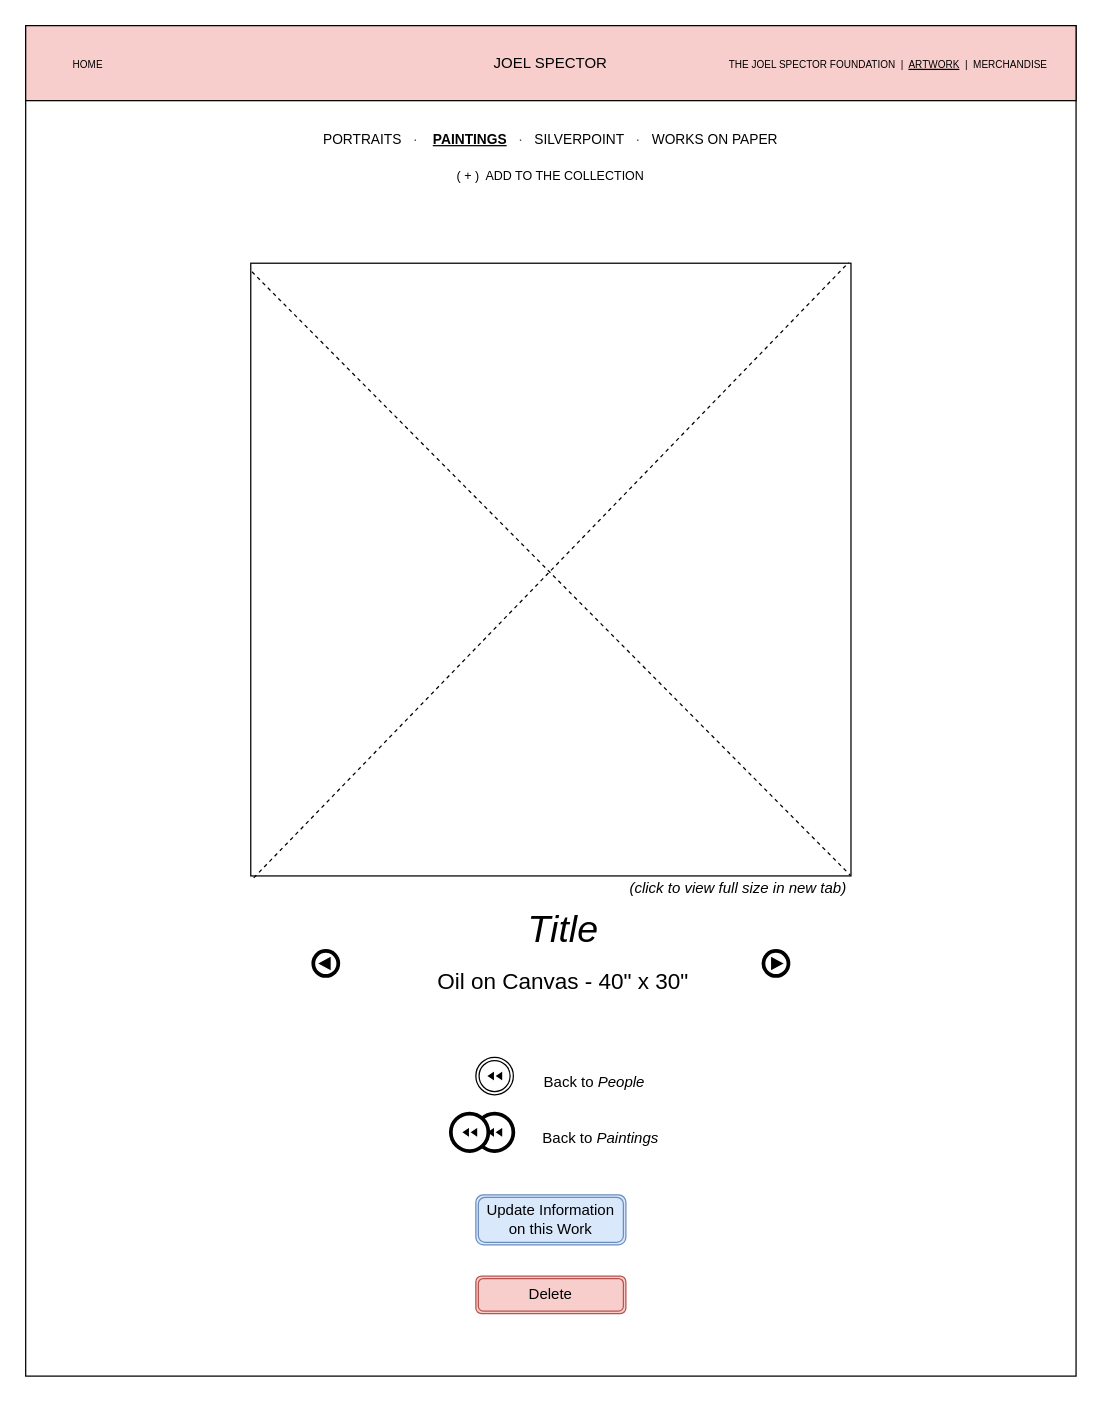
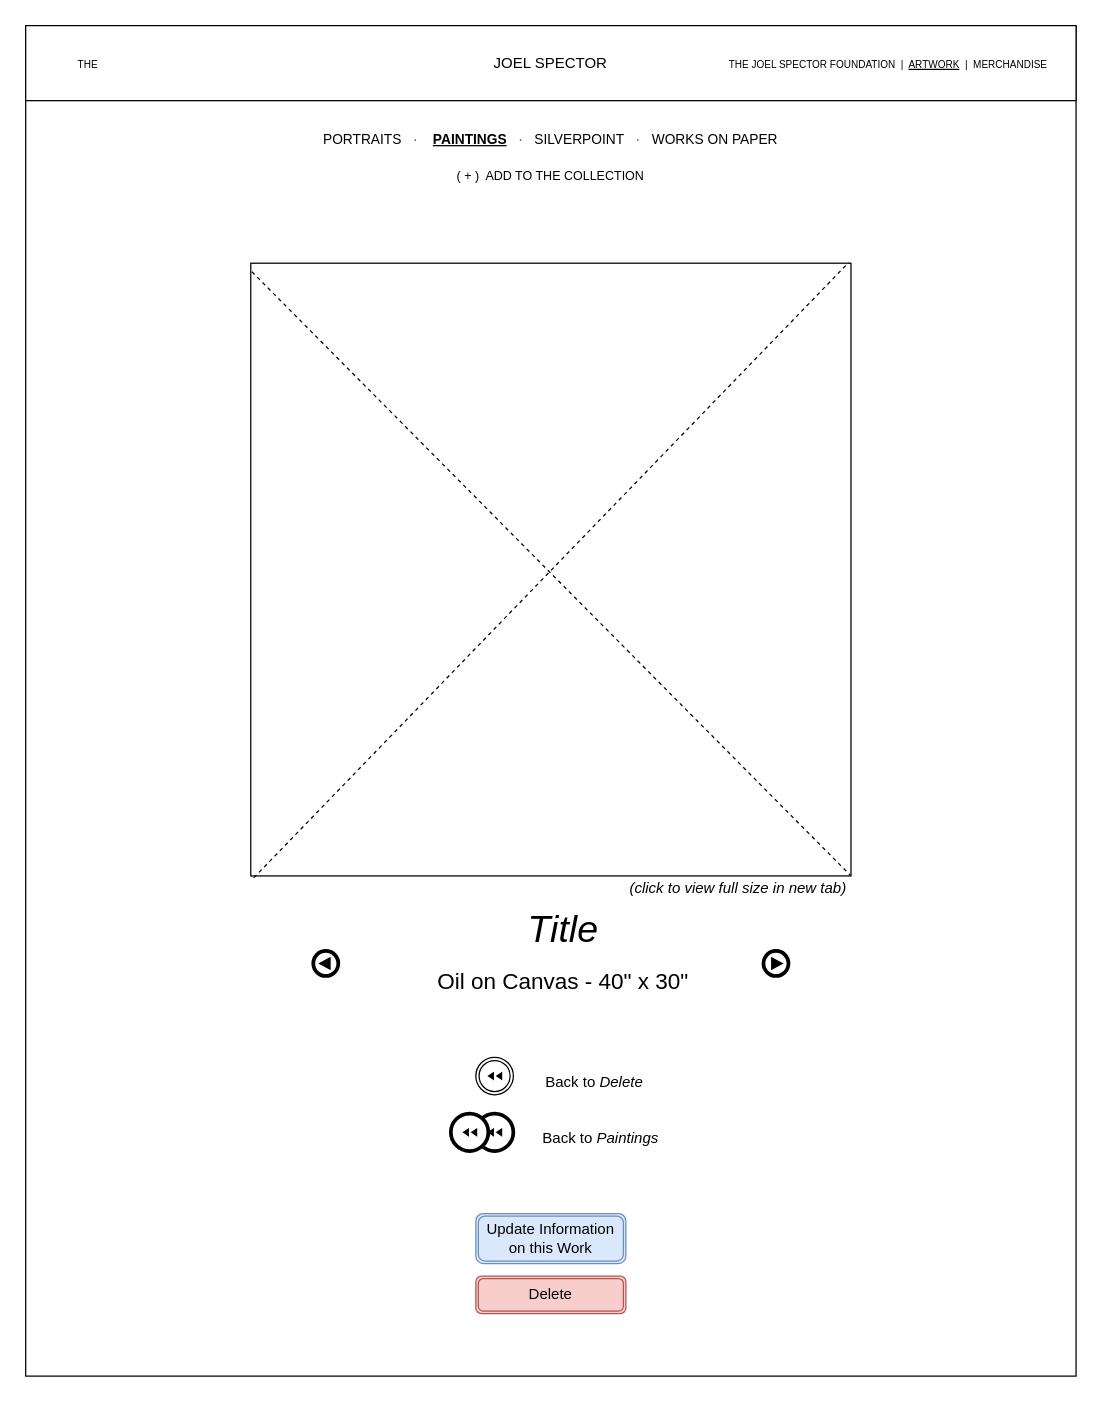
node "HOME": label "HOME" -> "THE"
node "JOEL SPECTOR": fillcolor #f8cecc -> #ffffff
node "Back to People": label "Back to People" -> "Back to Delete"
node "Update Information on this Work": moved (551, 1219) -> (551, 1238)
